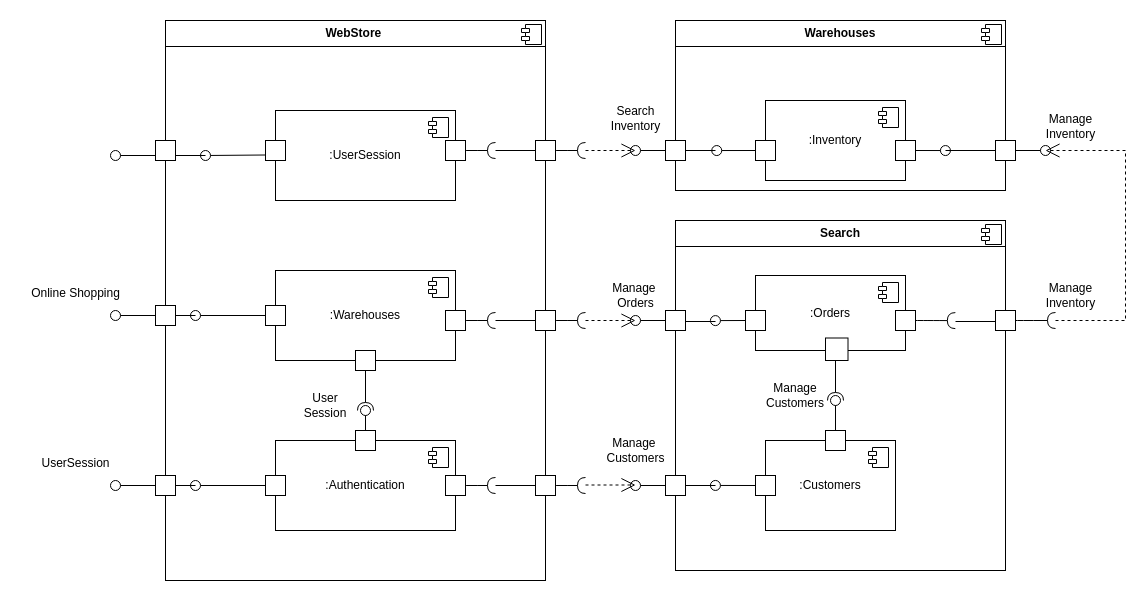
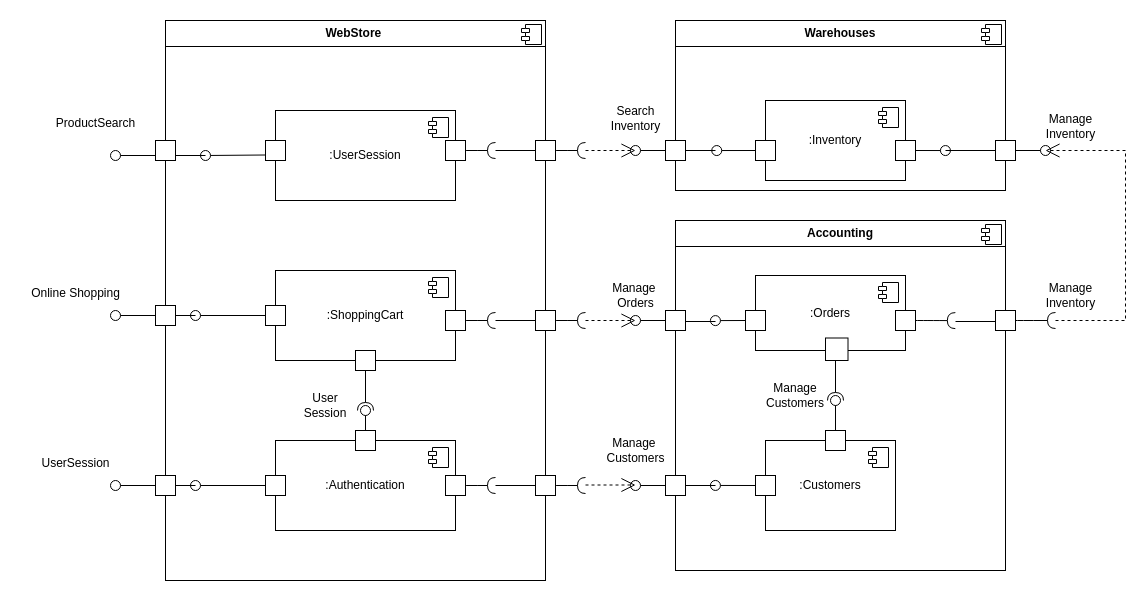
node "ProductSearch": added
node "Search": label "Search" -> "Accounting"
node ":Warehouses": label ":Warehouses" -> ":ShoppingCart"
